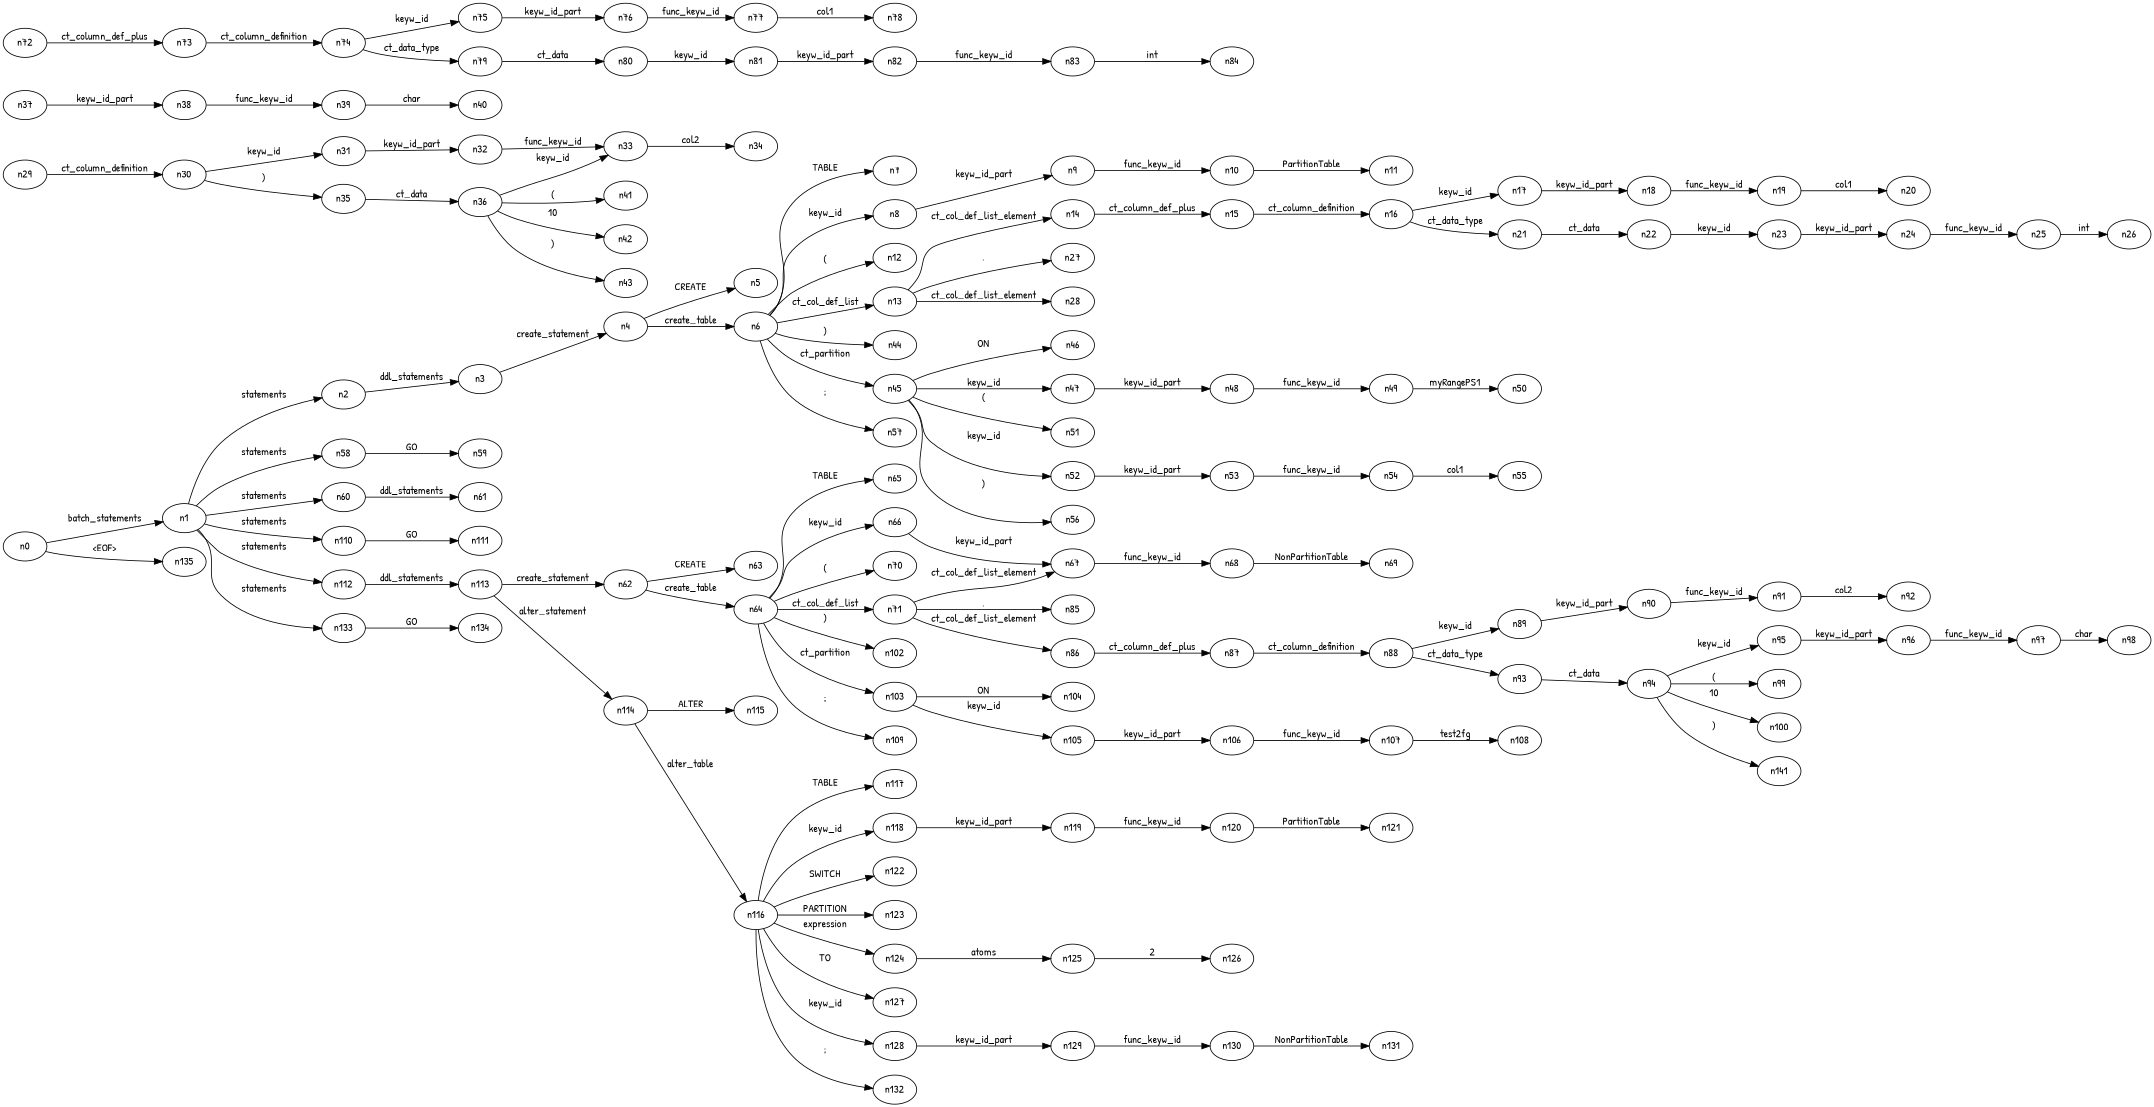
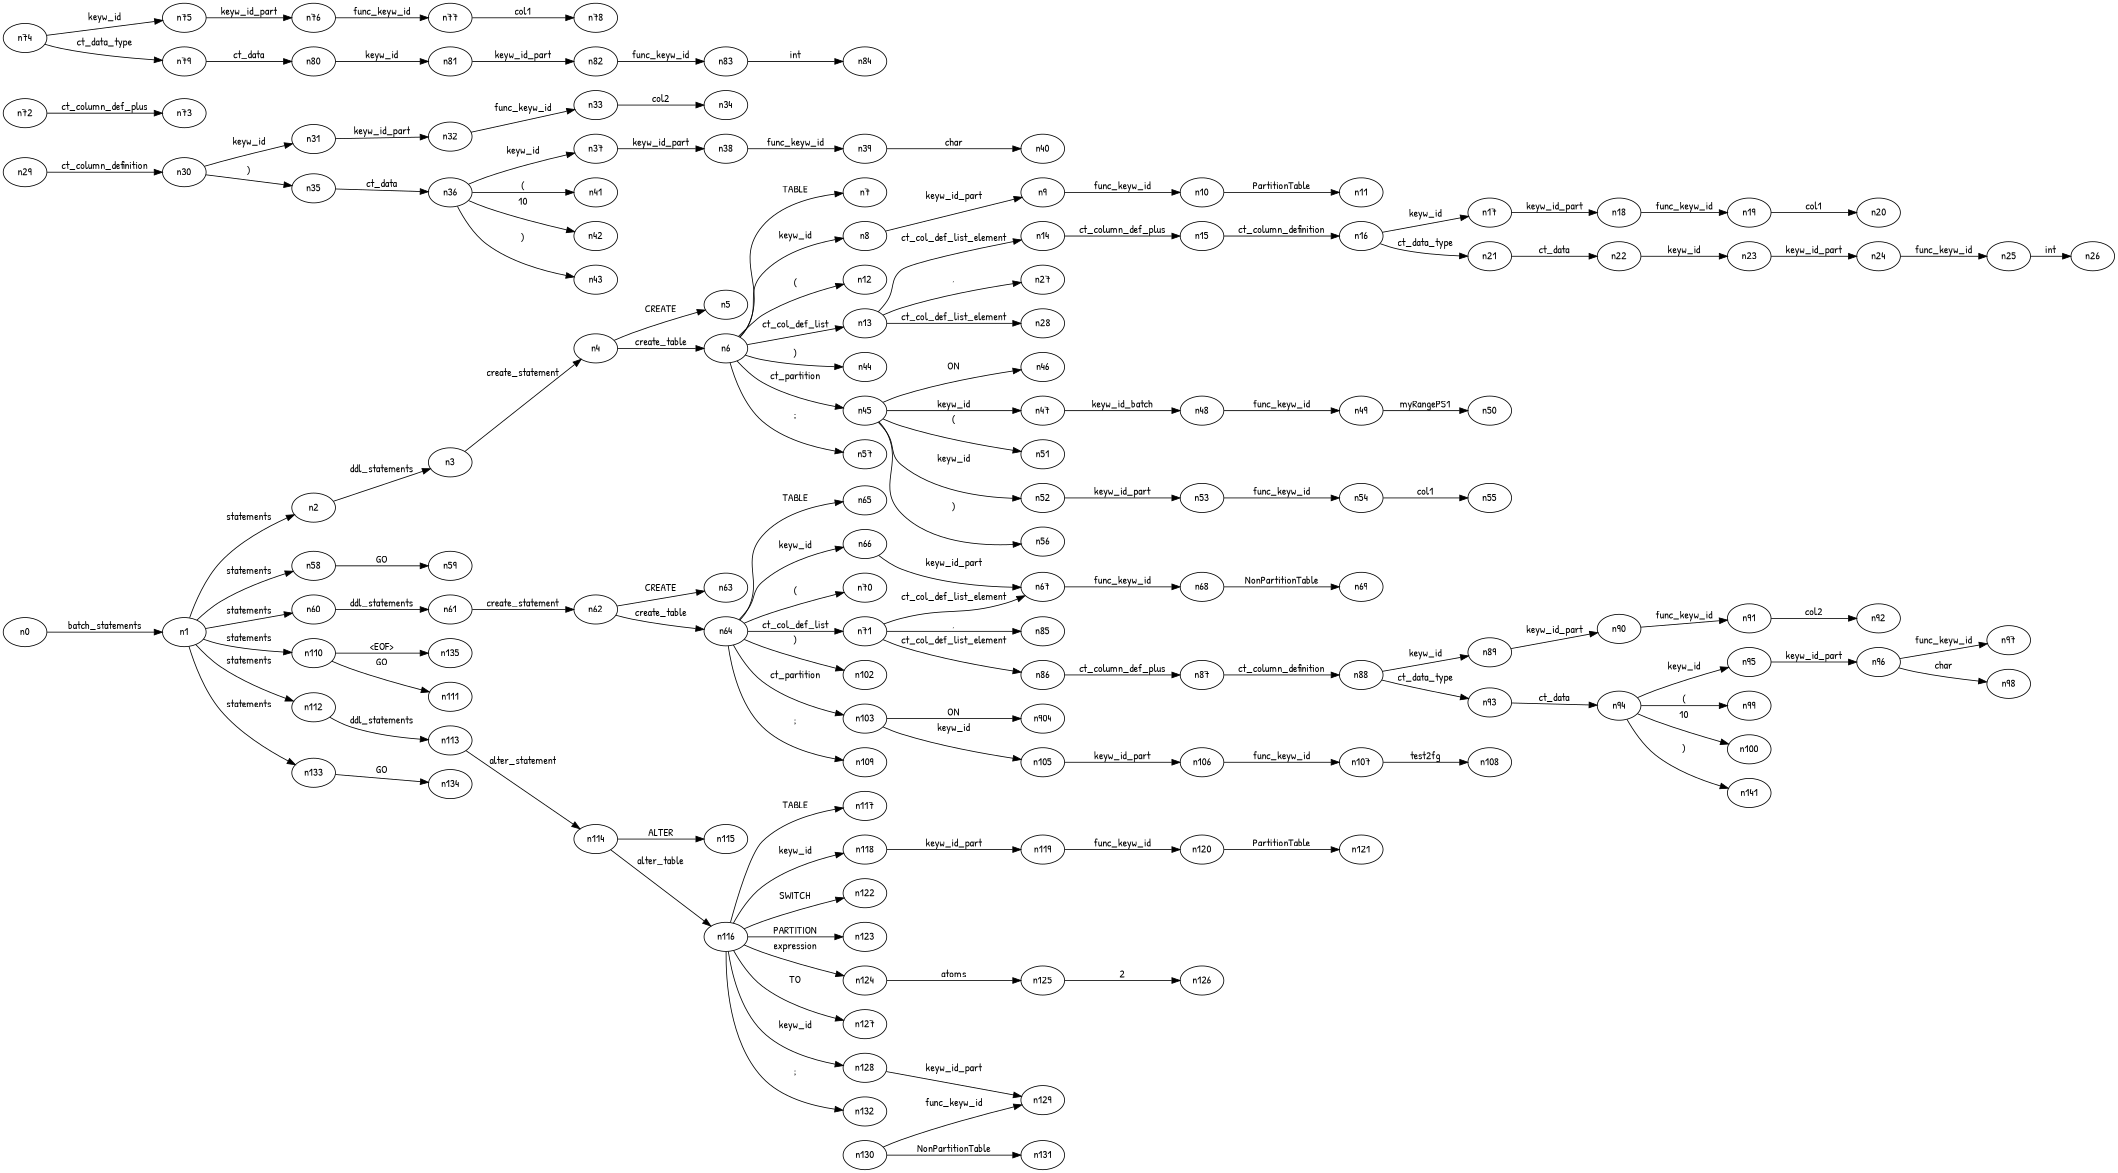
edge "n73" -> "n74": removed, label "ct_column_definition"
edge "n36" -> "n33": now "n36" -> "n37"
edge "n47" -> "n48": label "keyw_id_part" -> "keyw_id_batch"
edge "n0" -> "n135": now "n110" -> "n135"
edge "n113" -> "n62": now "n61" -> "n62"
edge "n97" -> "n98": now "n96" -> "n98"
node "n104": label "n104" -> "n904"
edge "n129" -> "n130": reversed
